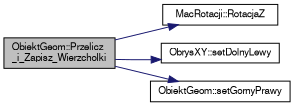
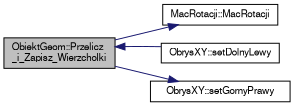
node "MacRotacji::RotacjaZ": label "MacRotacji::RotacjaZ" -> "MacRotacji::MacRotacji"
edge "ObiektGeom::Przelicz _i_Zapisz_Wierzcholki" -> "ObrysXY::setDolnyLewy": reversed
node "ObiektGeom::setGornyPrawy": label "ObiektGeom::setGornyPrawy" -> "ObrysXY::setGornyPrawy"
